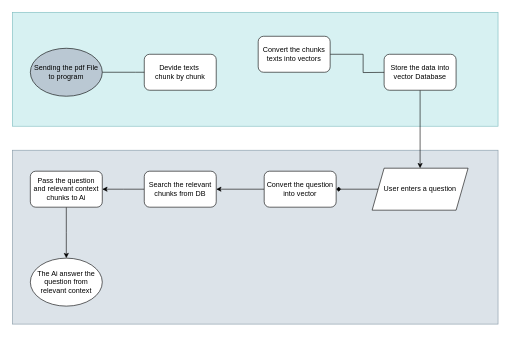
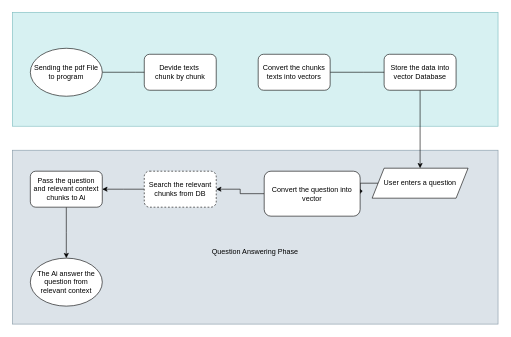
node "Convert the chunks texts into vectors": moved (294, 54) -> (294, 72)
node "Sending the pdf File to program": fillcolor #bac8d3 -> #ffffff
node "Search the relevant chunks from DB": style solid -> dashed
node "Convert the question into vector": size 72x36 -> 96x45
node "User enters a question": size 96x42 -> 96x30
node "Question Answering Phase": added
